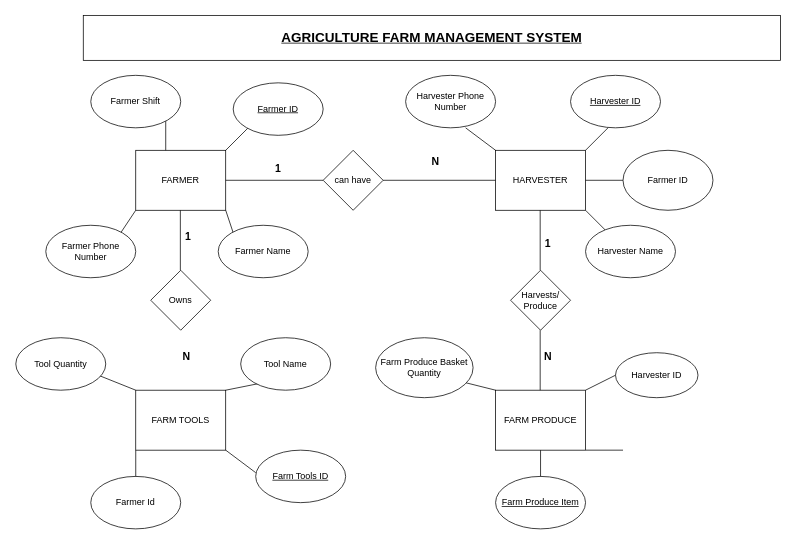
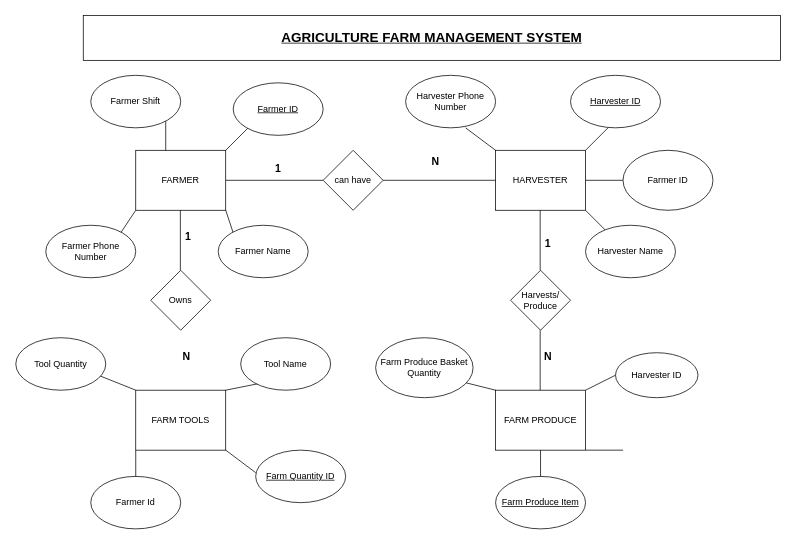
node "Farm Tools ID": label "Farm Tools ID" -> "Farm Quantity ID"
